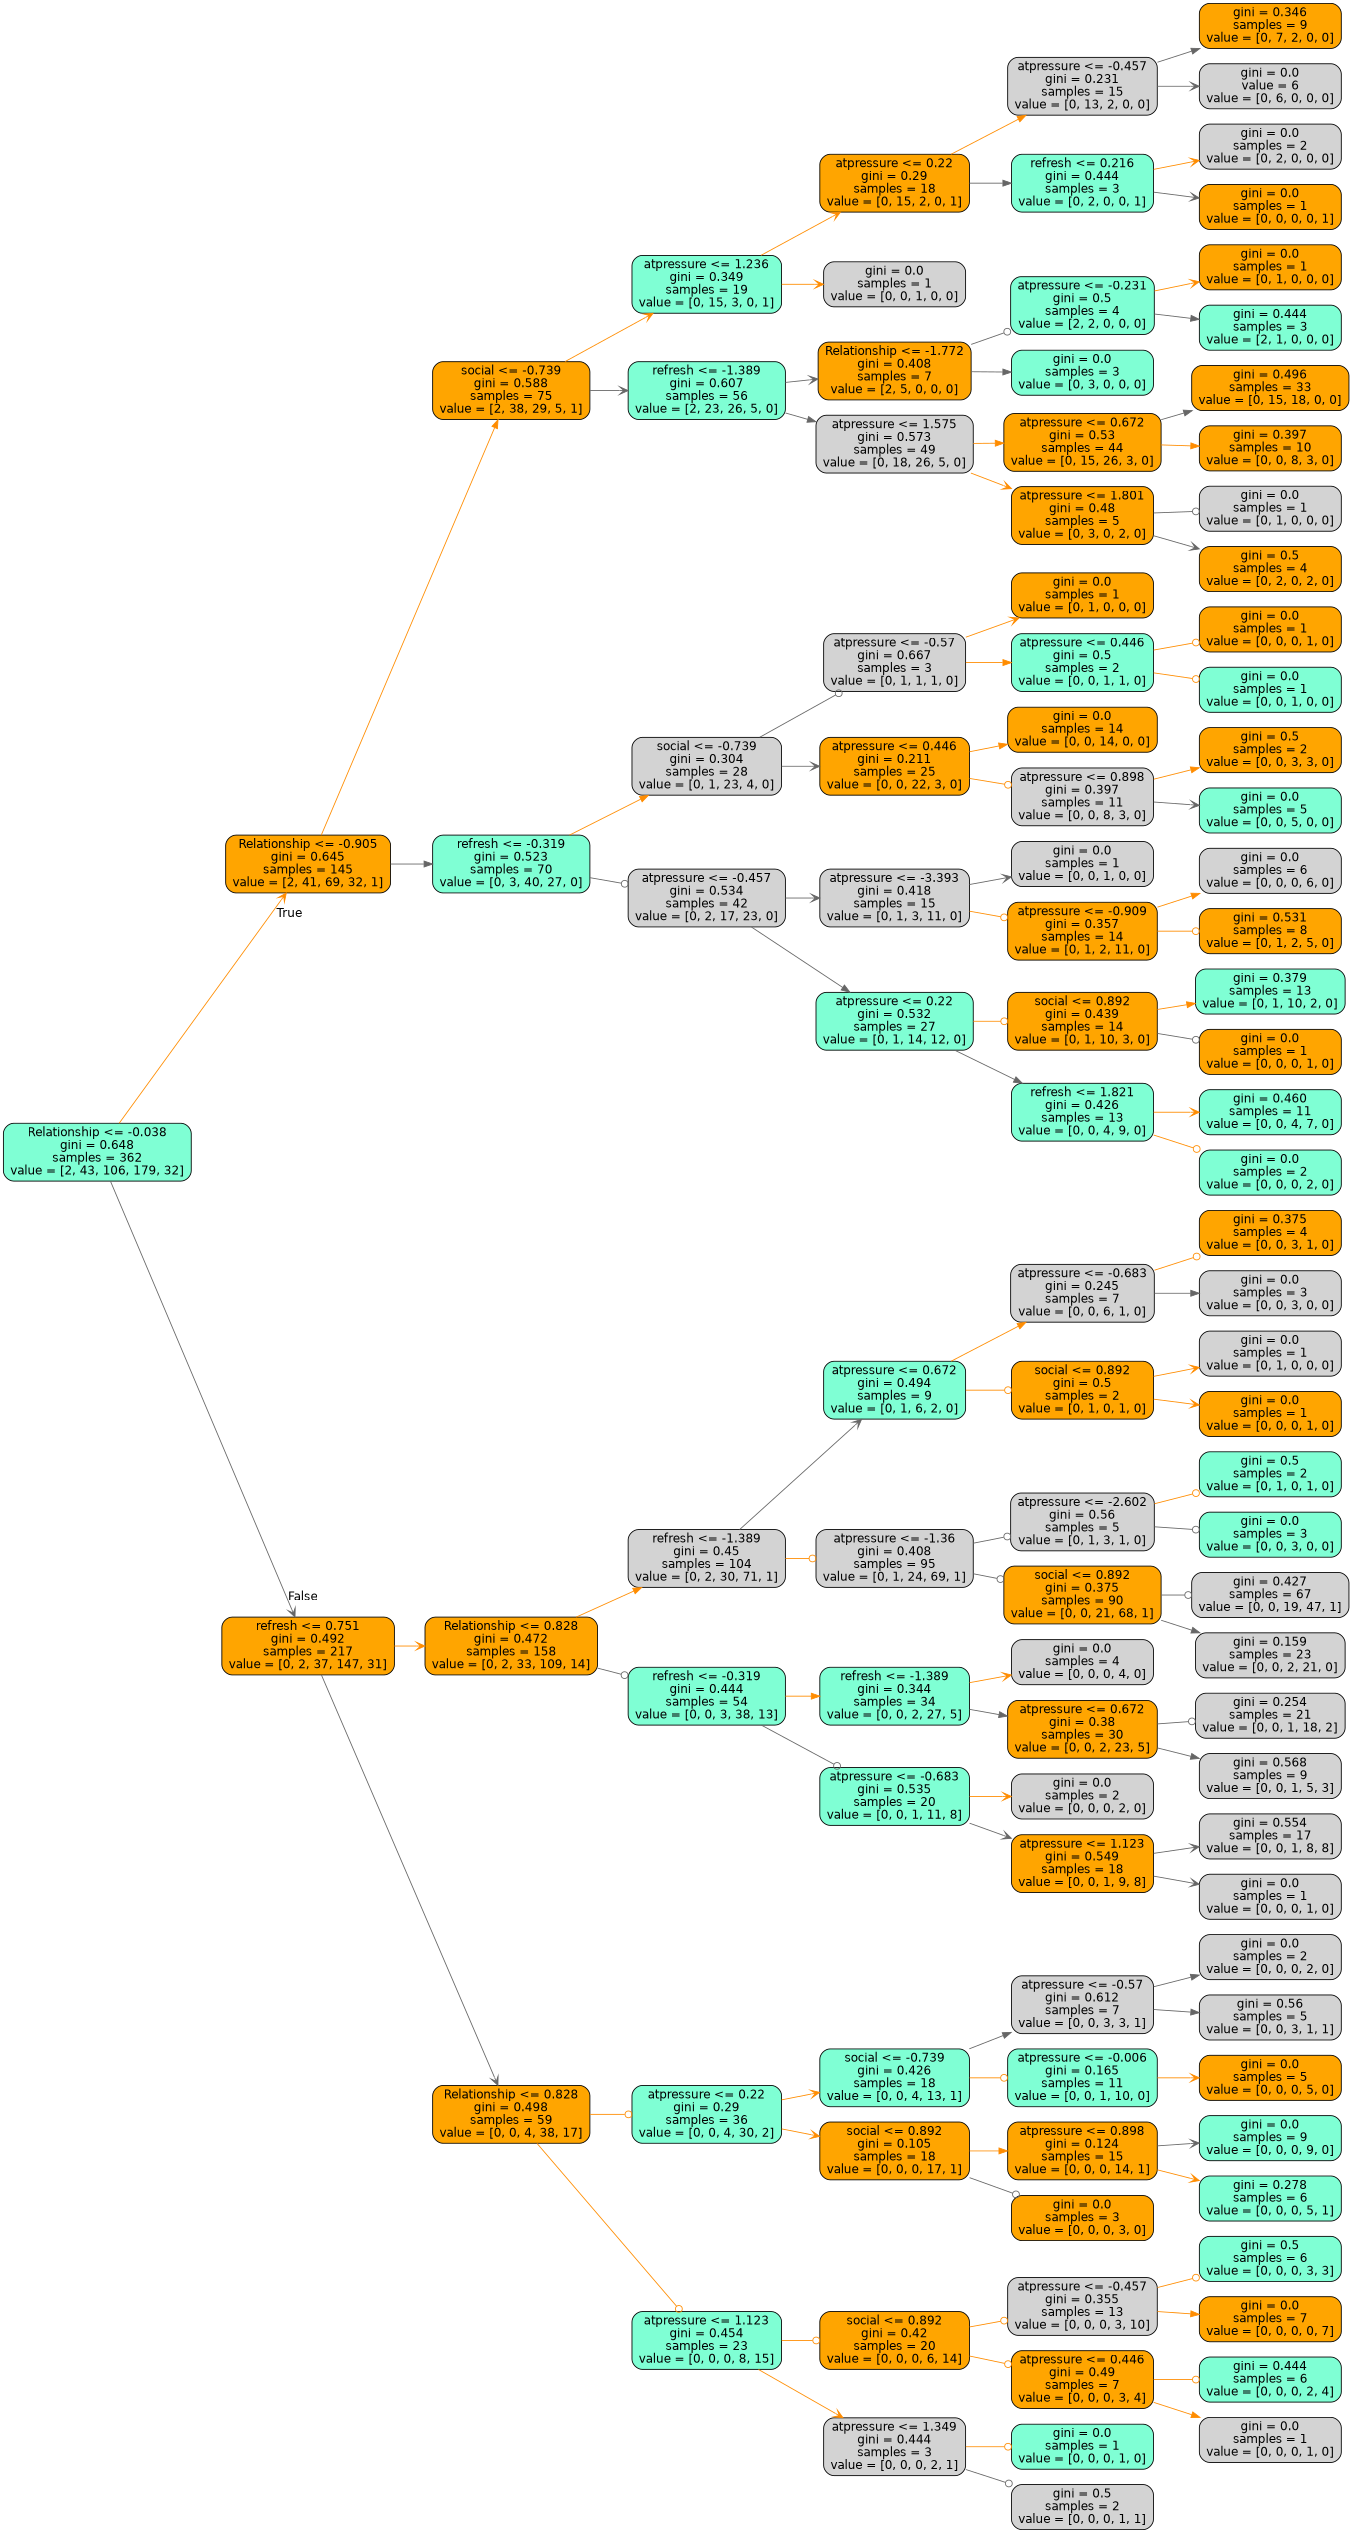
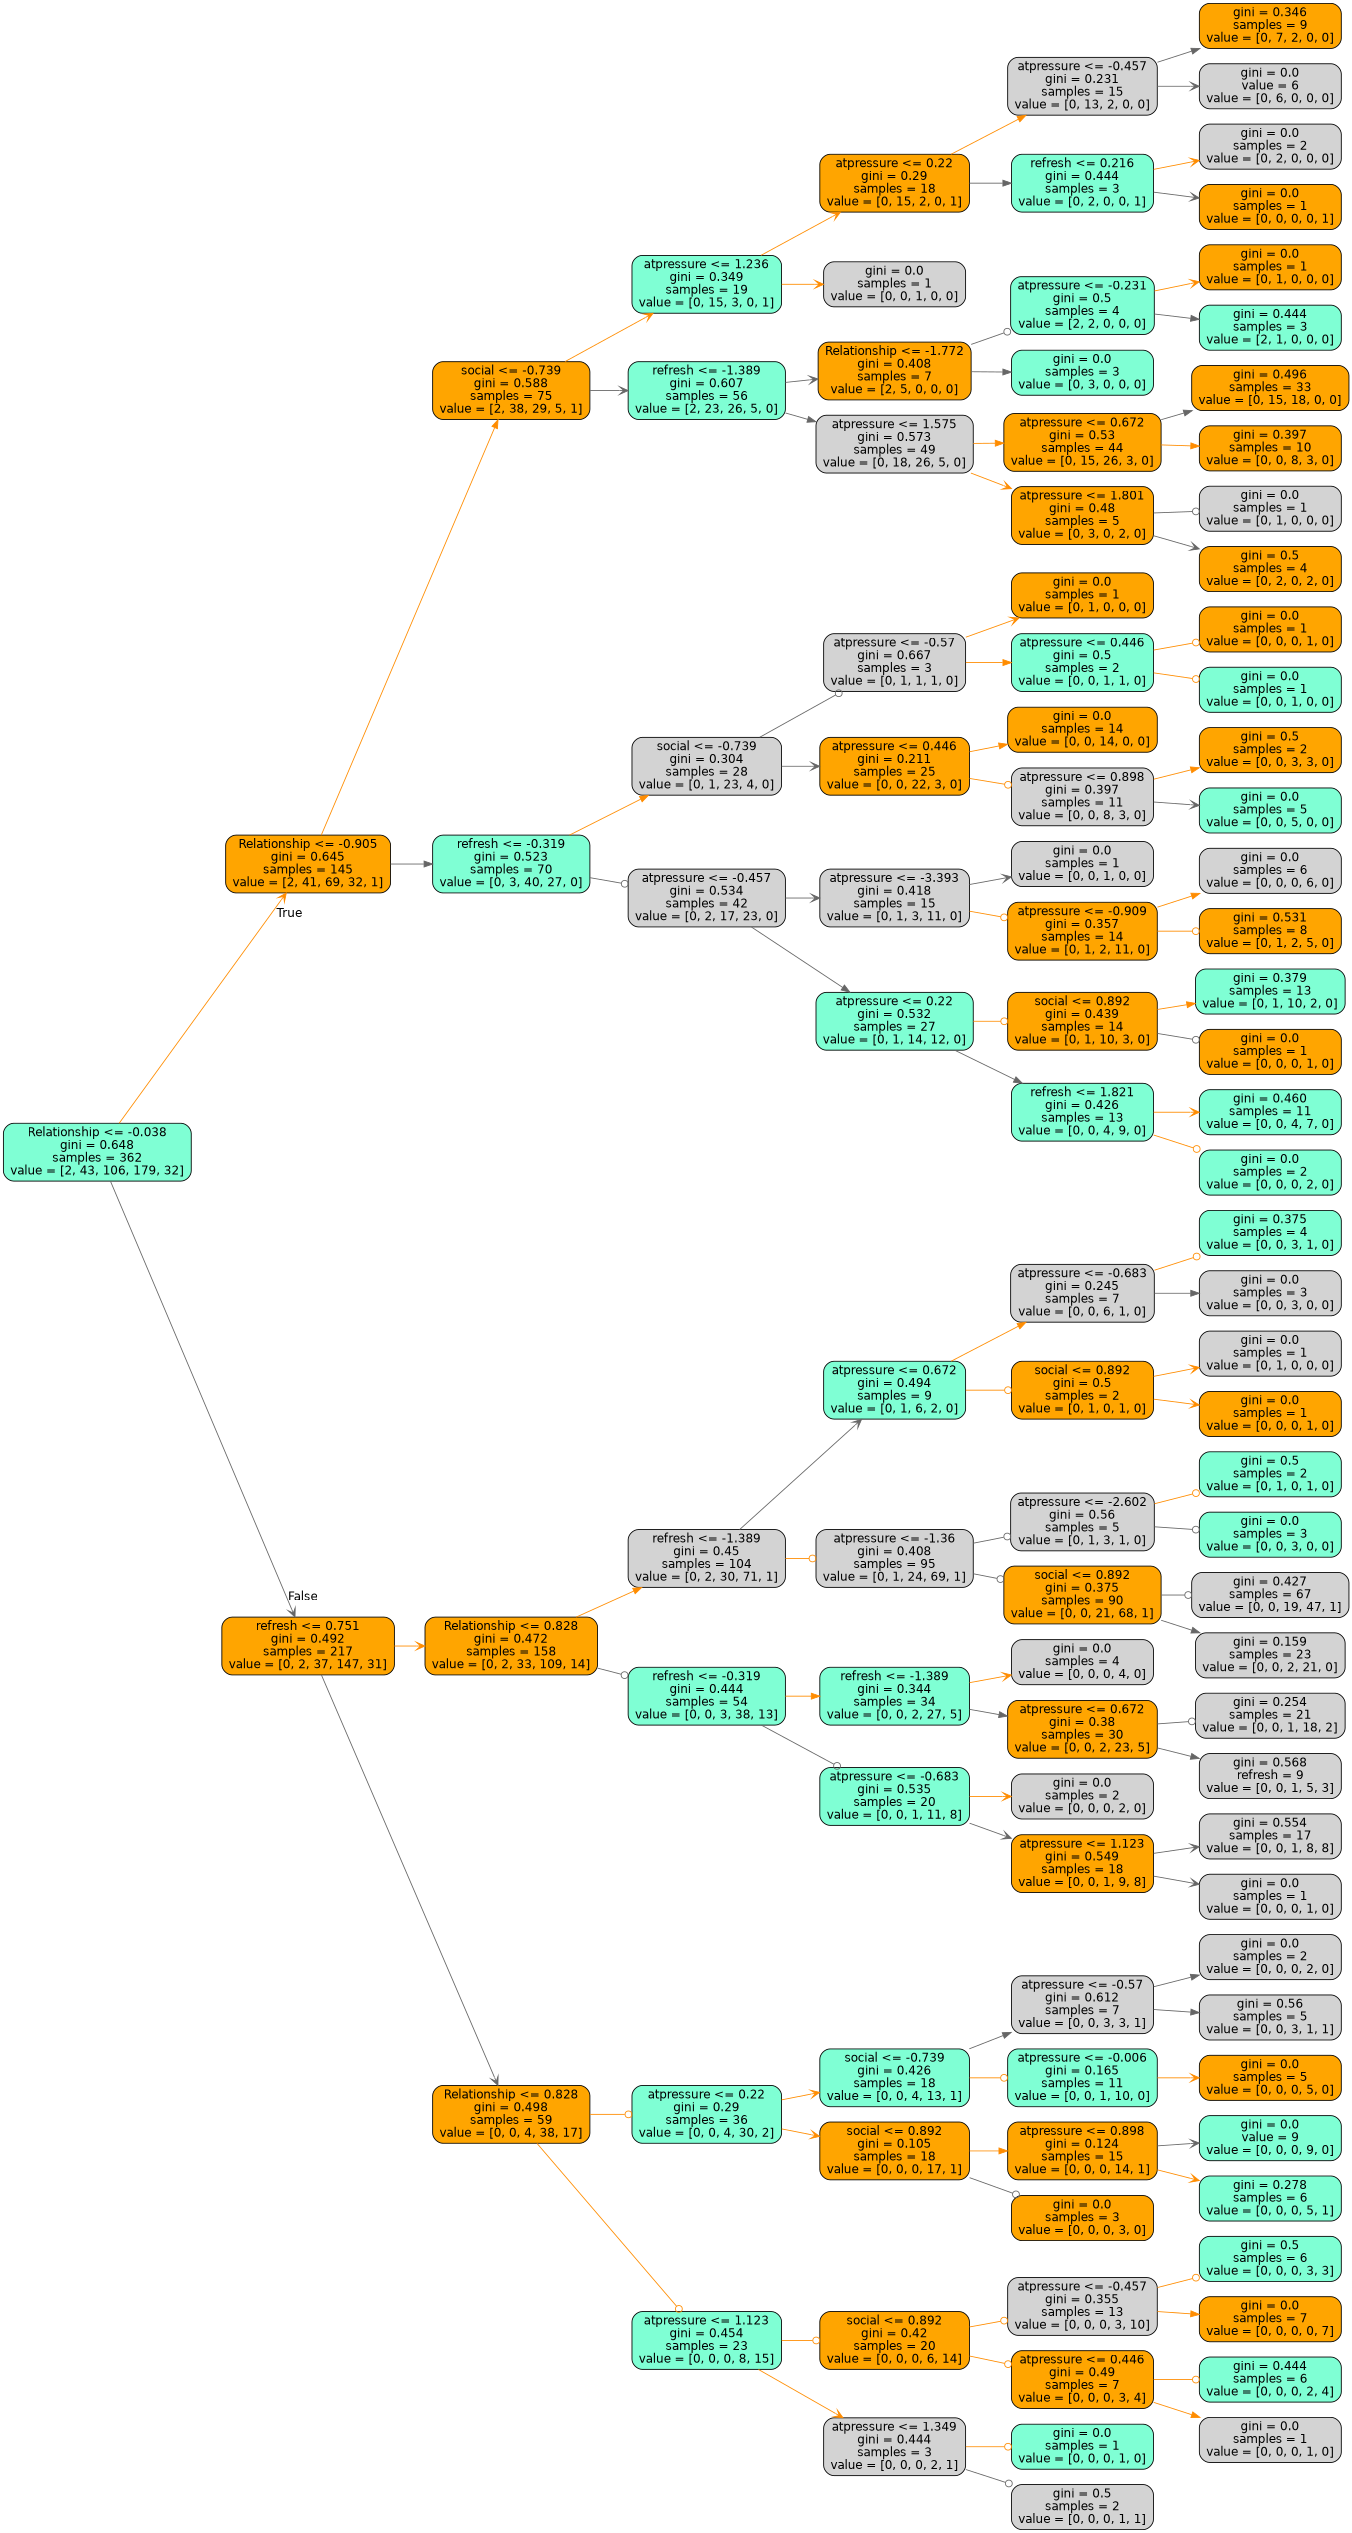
node "gini = 0.375 samples = 4 value = [0, 0, 3, 1, 0]": fillcolor orange -> aquamarine
node "gini = 0.568 samples = 9 value = [0, 0, 1, 5, 3]": label "gini = 0.568 samples = 9 value = [0, 0, 1, 5, 3]" -> "gini = 0.568 refresh = 9 value = [0, 0, 1, 5, 3]"
node "gini = 0.0 samples = 9 value = [0, 0, 0, 9, 0]": label "gini = 0.0 samples = 9 value = [0, 0, 0, 9, 0]" -> "gini = 0.0 value = 9 value = [0, 0, 0, 9, 0]"
